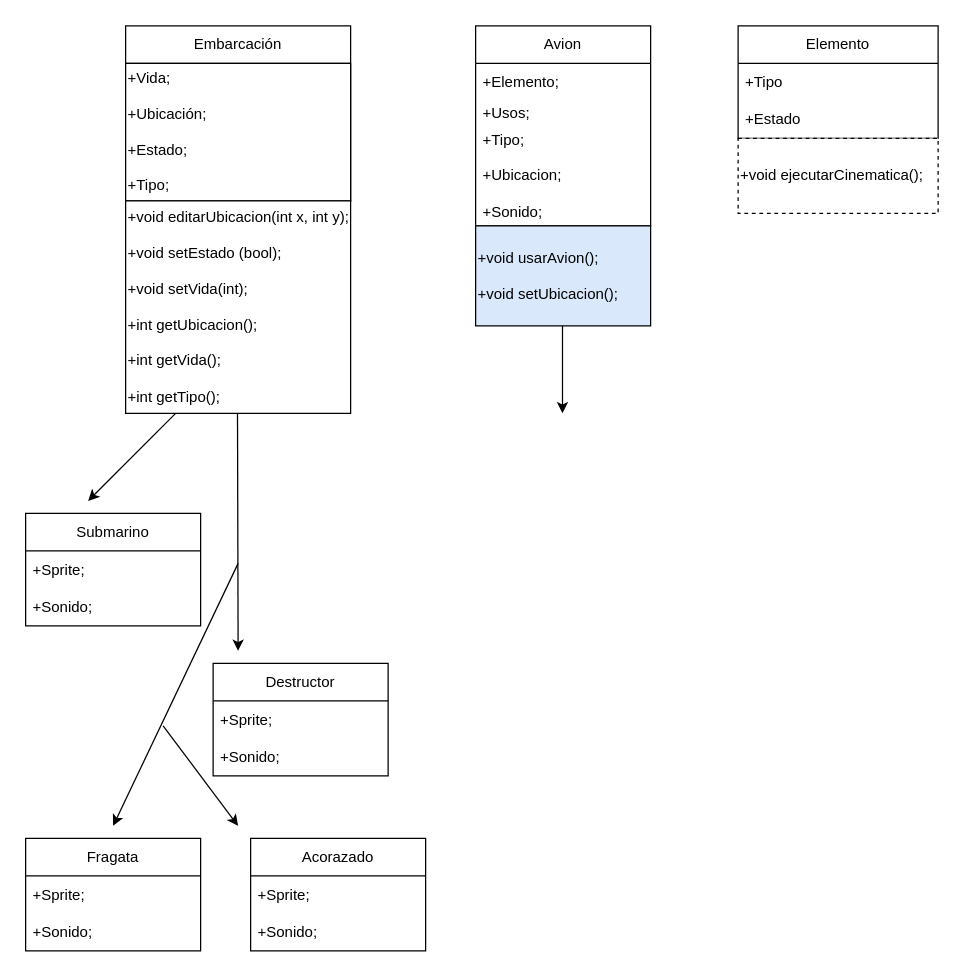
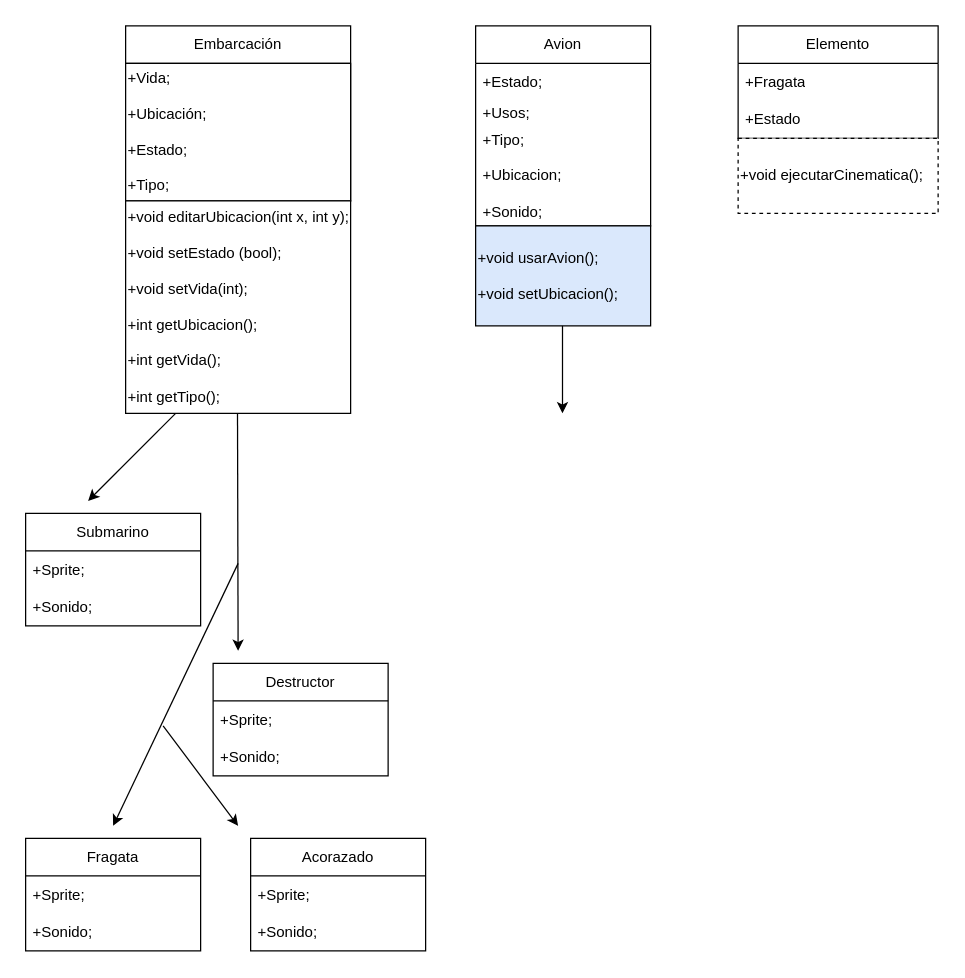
node "+Elemento;": label "+Elemento;" -> "+Estado;"
node "+Tipo": label "+Tipo" -> "+Fragata"
